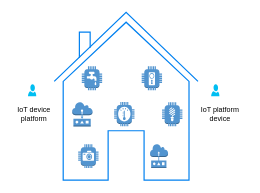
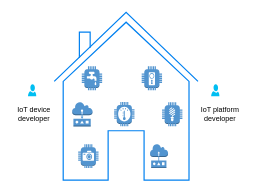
node "IoT device platform": label "IoT device platform" -> "IoT device developer"
node "IoT platform device": label "IoT platform device" -> "IoT platform developer"
